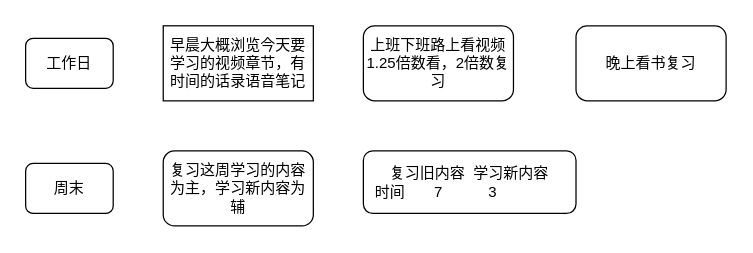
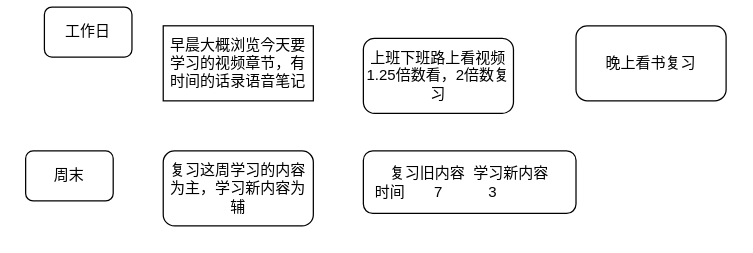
node "工作日": moved (69, 63) -> (88, 32)
node "上班下班路上看视频1.25倍数看，2倍数复习": moved (438, 63) -> (438, 76)
node "周末": moved (69, 188) -> (69, 176)
